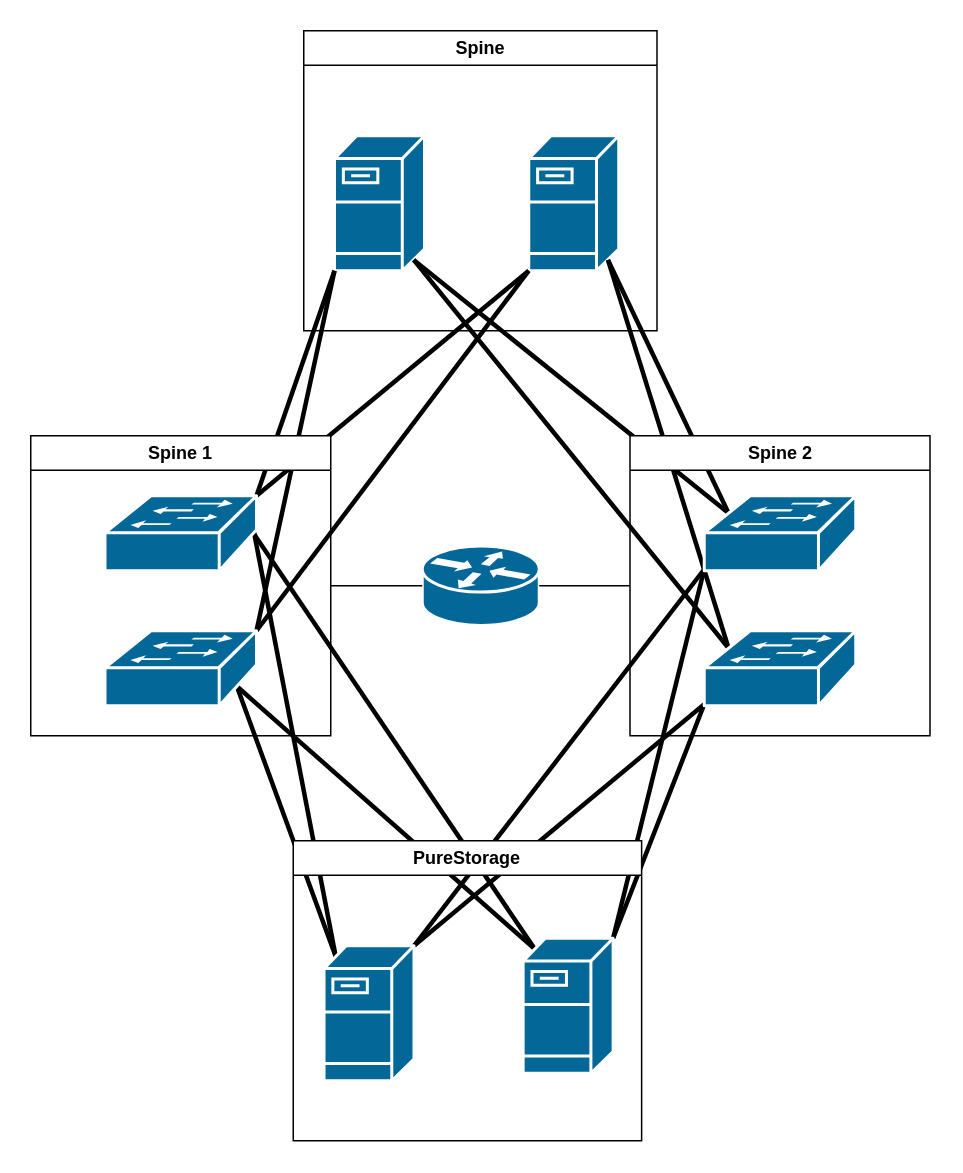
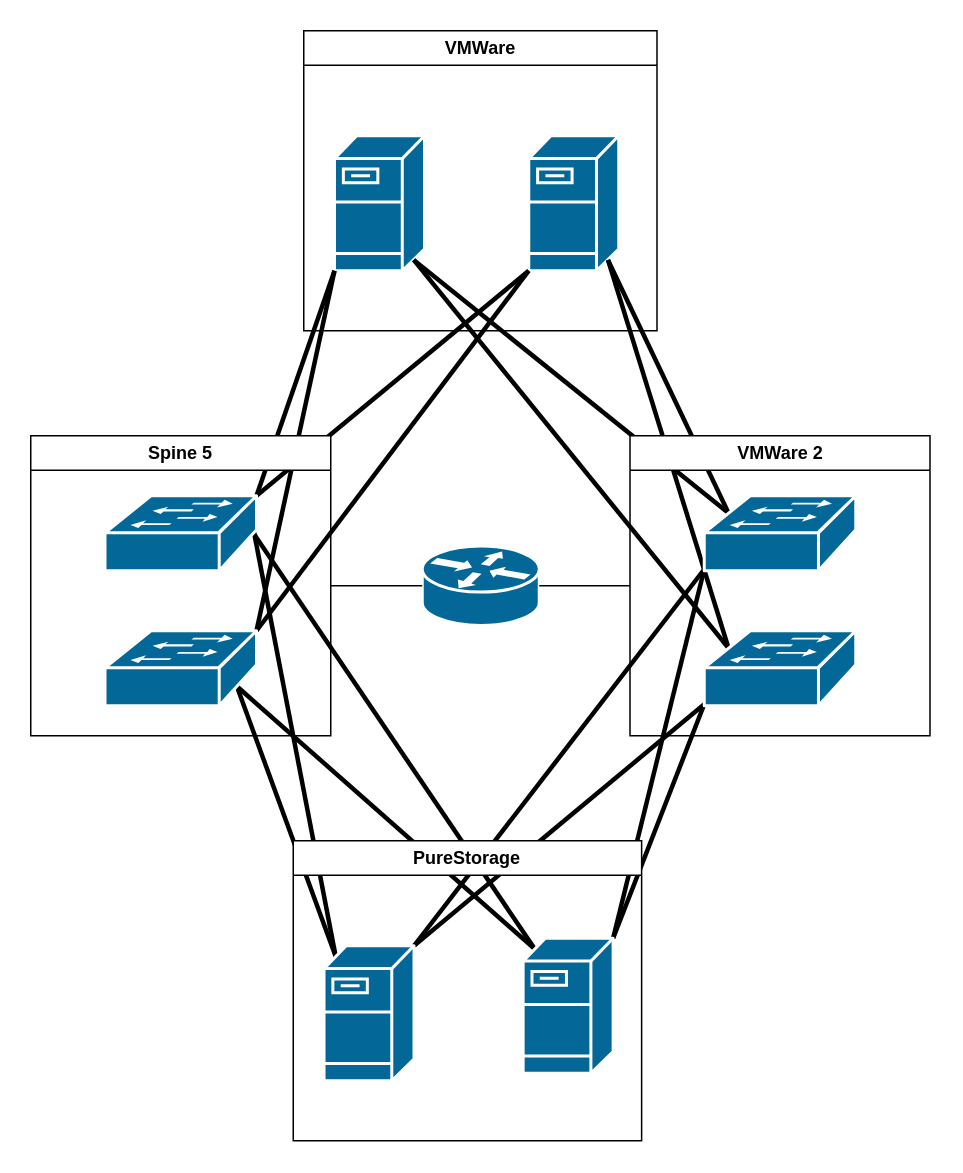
node "Spine": label "Spine" -> "VMWare"
node "Spine 1": label "Spine 1" -> "Spine 5"
node "Spine 2": label "Spine 2" -> "VMWare 2"
